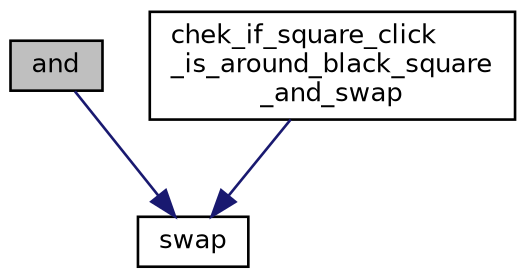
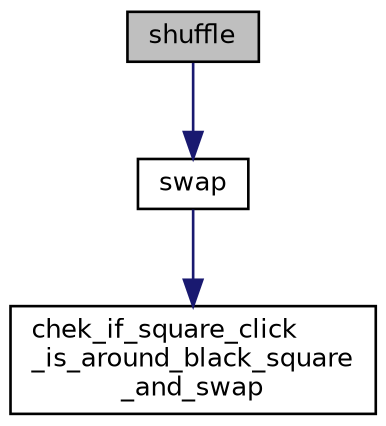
node "and": label "and" -> "shuffle"
edge "chek_if_square_click _is_around_black_square _and_swap" -> "swap": reversed
